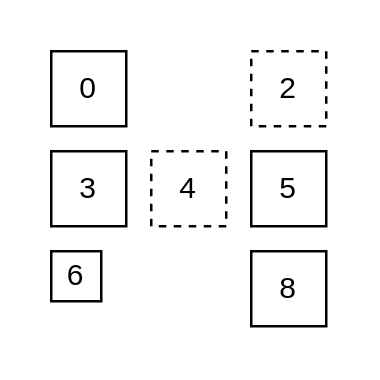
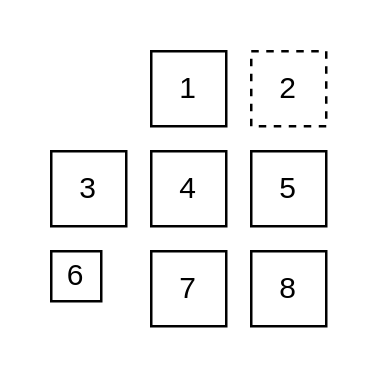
node "0": removed
node "1": added
node "4": style dashed -> solid
node "7": added
